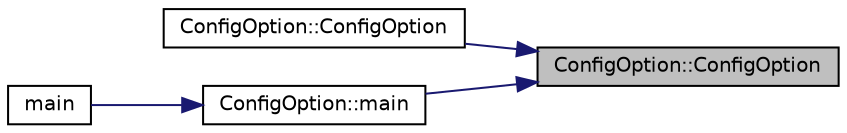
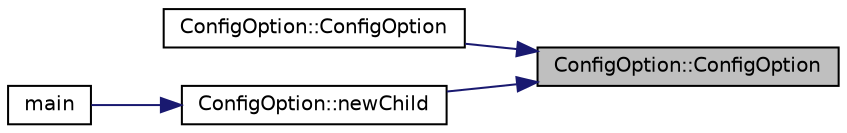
node "ConfigOption::main": label "ConfigOption::main" -> "ConfigOption::newChild"
